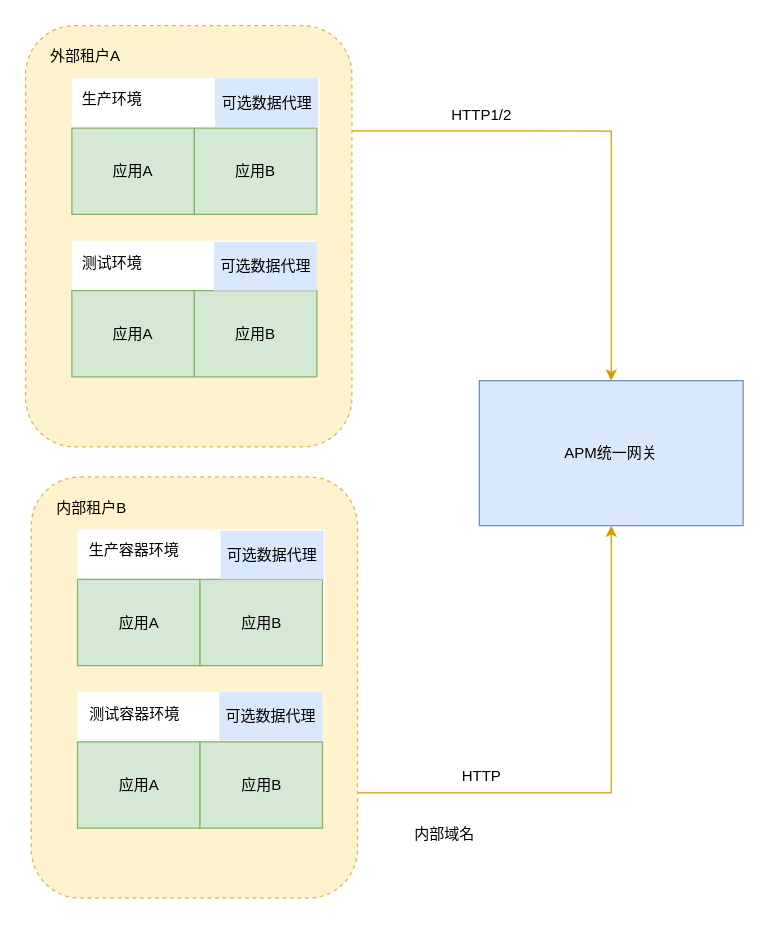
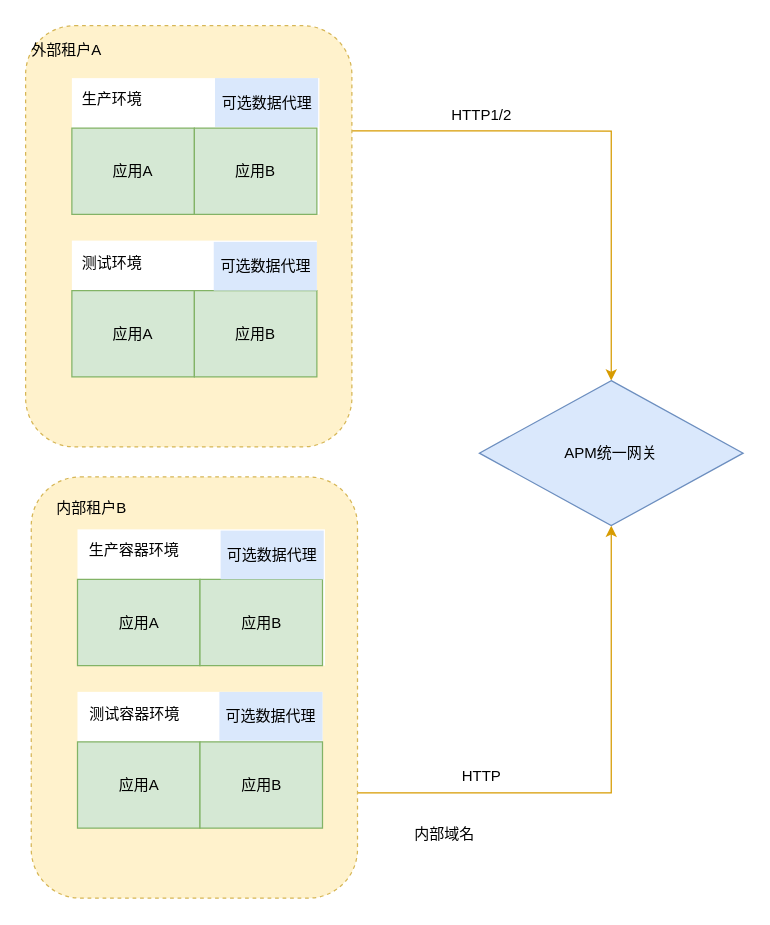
node "外部租户A": moved (86, 57) -> (67, 51)
node "APM统一网关": shape rectangle -> diamond
